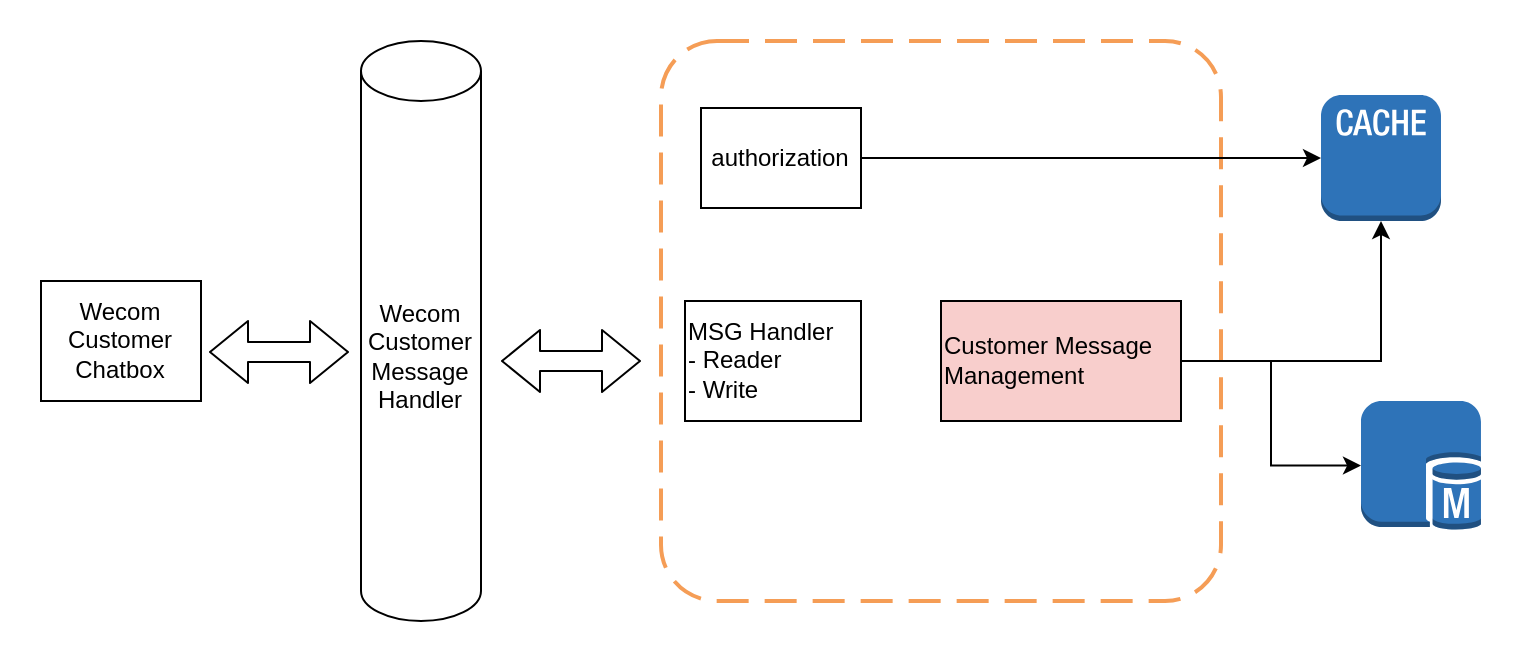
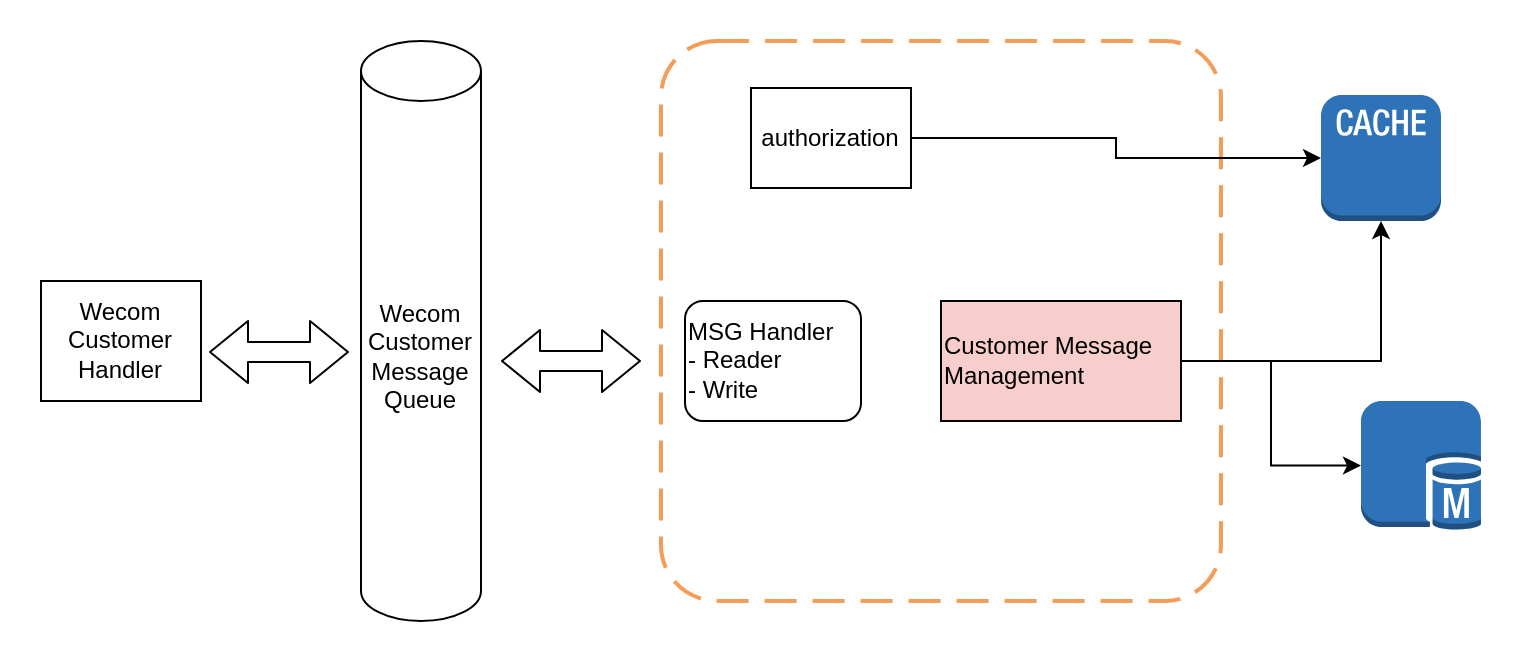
node "authorization": moved (781, 158) -> (831, 138)
node "Wecom Customer Chatbox": label "Wecom Customer Chatbox" -> "Wecom Customer Handler"
node "Wecom Customer Message Handler": label "Wecom Customer Message Handler" -> "Wecom Customer Message Queue"
node "MSG Handler - Reader - Write": shape rectangle -> rounded rectangle
